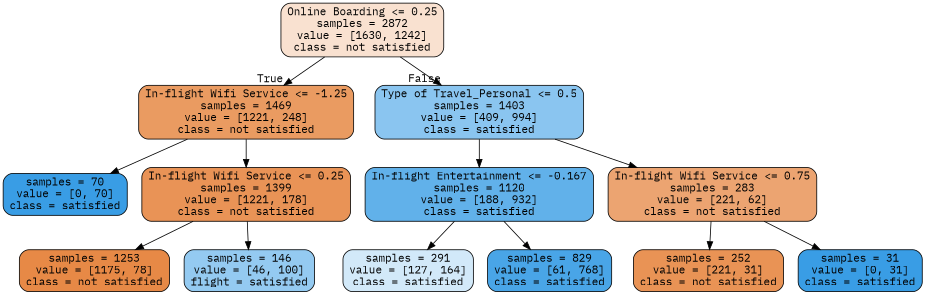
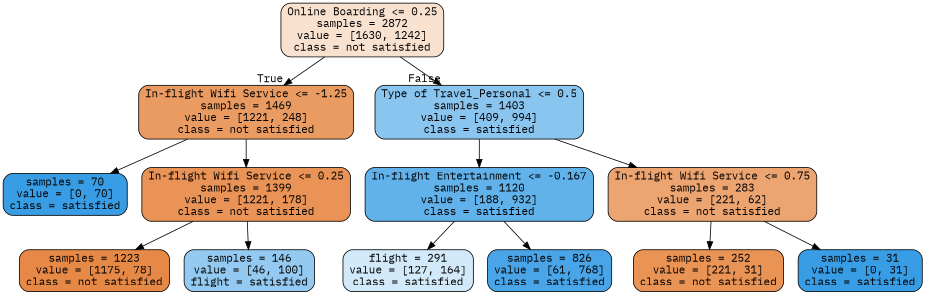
node "samples = 1253 value = [1175, 78] class = not satisfied": label "samples = 1253 value = [1175, 78] class = not satisfied" -> "samples = 1223 value = [1175, 78] class = not satisfied"
node "samples = 291 value = [127, 164] class = satisfied": label "samples = 291 value = [127, 164] class = satisfied" -> "flight = 291 value = [127, 164] class = satisfied"
node "samples = 829 value = [61, 768] class = satisfied": label "samples = 829 value = [61, 768] class = satisfied" -> "samples = 826 value = [61, 768] class = satisfied"
